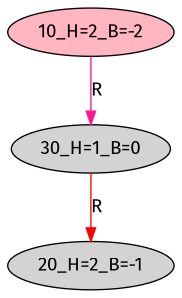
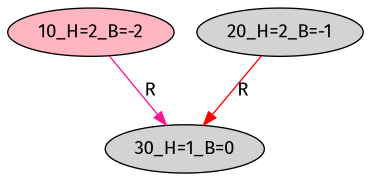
edge "30_H=1_B=0" -> "20_H=2_B=-1": reversed
